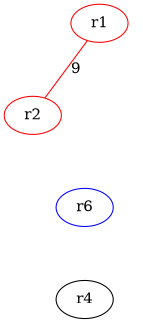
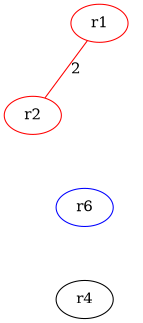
edge "r1" -- "r2": label "9" -> "2"
